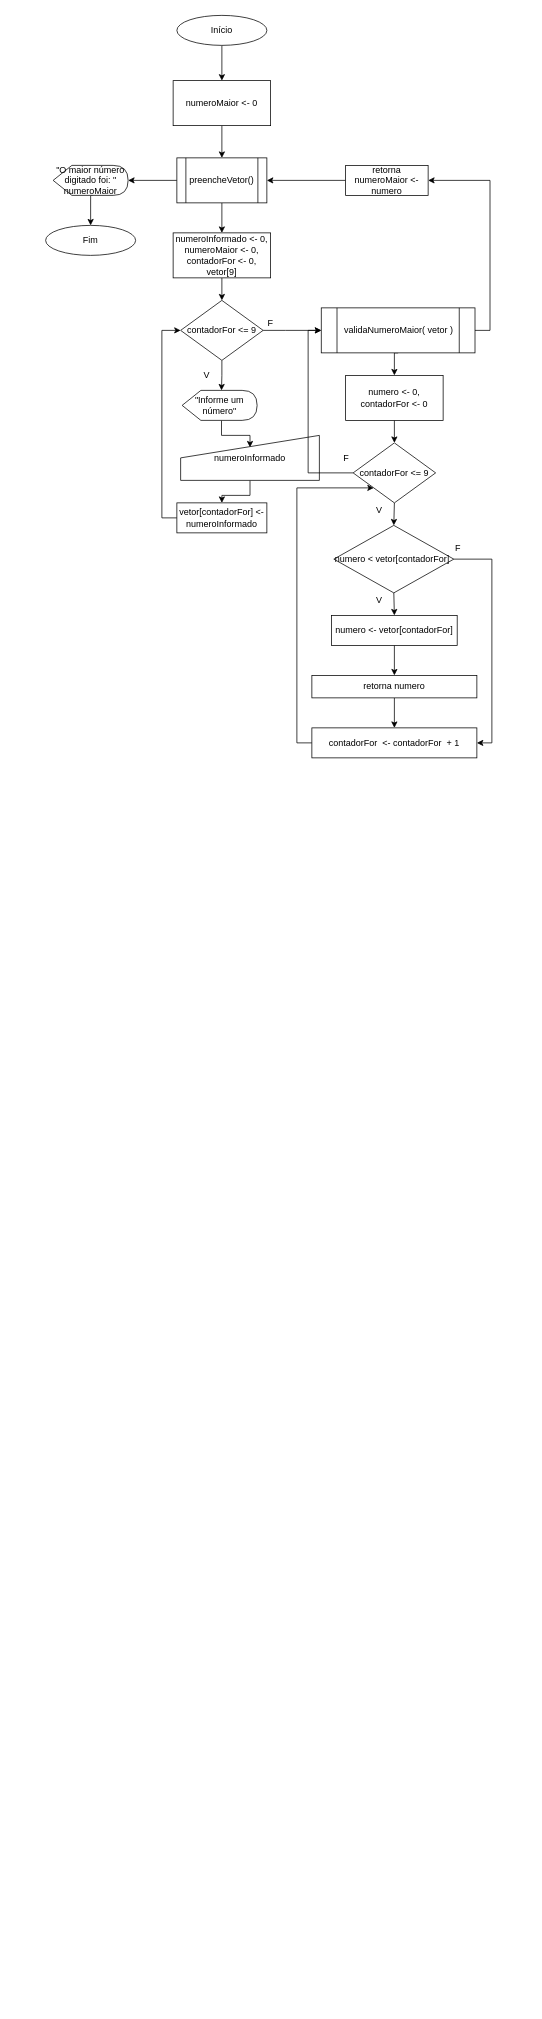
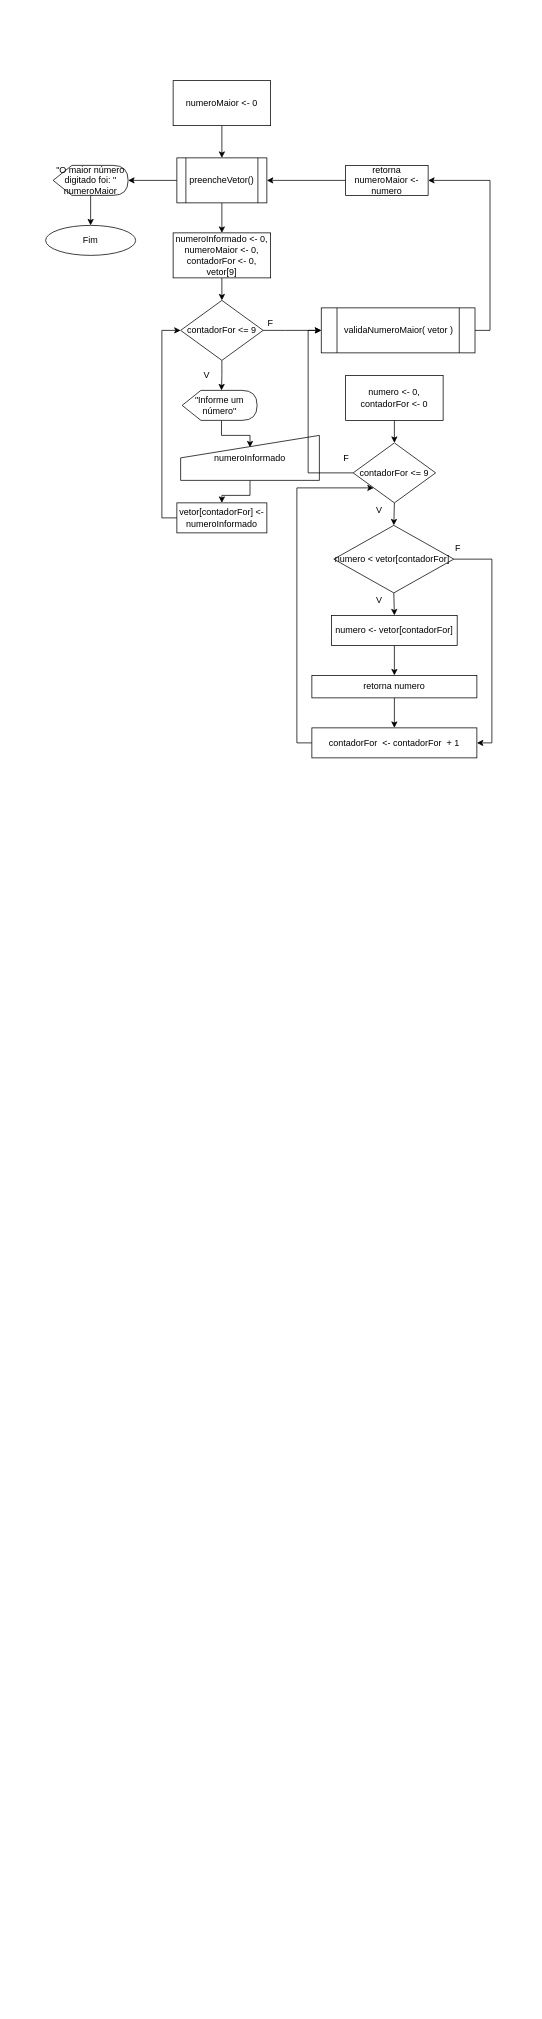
node "Início": removed
edge "Início" -> "numeroMaior <- 0": removed
edge "validaNumeroMaior( vetor )" -> "numero <- 0, contadorFor <- 0": removed
